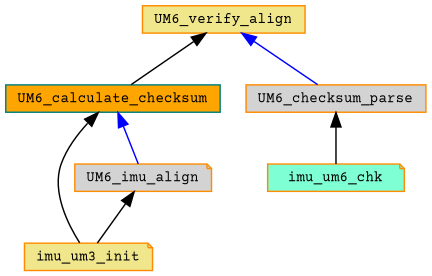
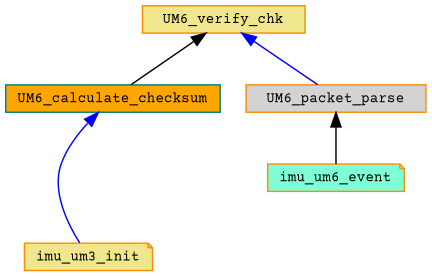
node "UM6_verify_align": label "UM6_verify_align" -> "UM6_verify_chk"
node "UM6_checksum_parse": label "UM6_checksum_parse" -> "UM6_packet_parse"
node "UM6_imu_align": removed
node "imu_um6_chk": label "imu_um6_chk" -> "imu_um6_event"
edge "imu_um3_init" -> "UM6_calculate_checksum": color black -> blue
